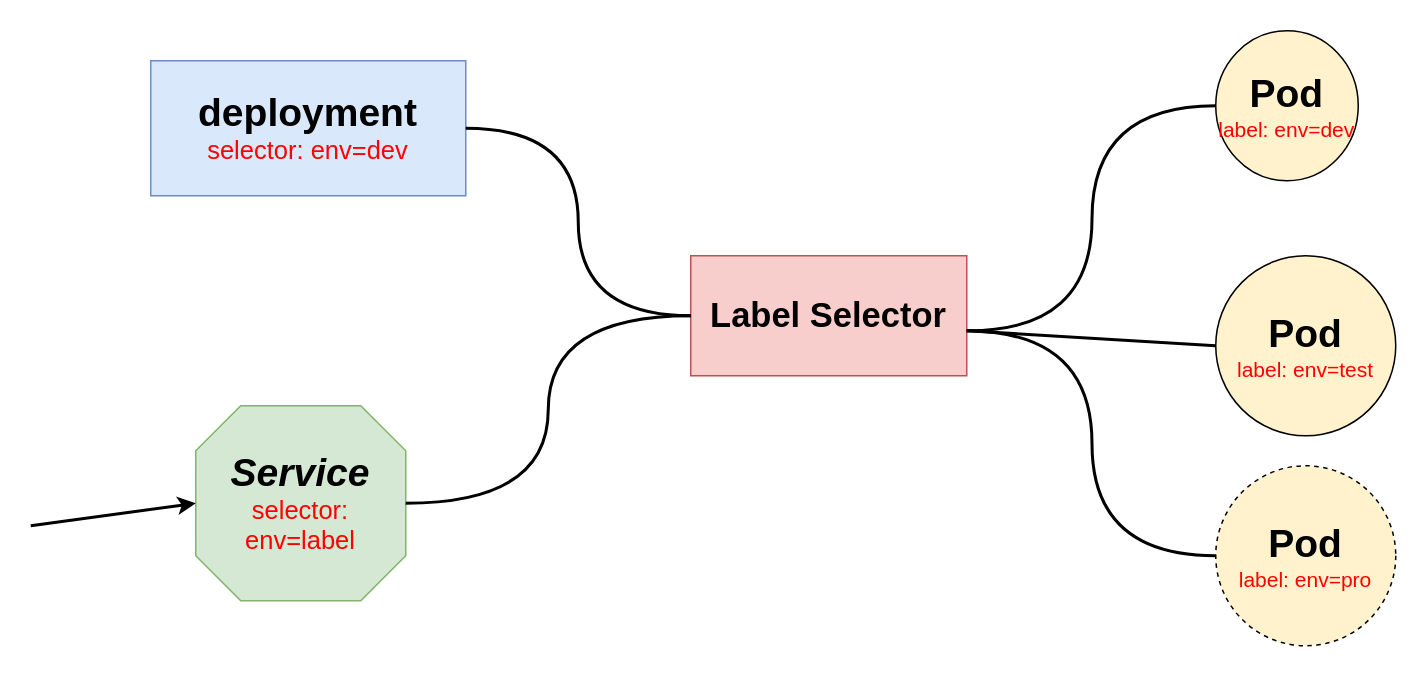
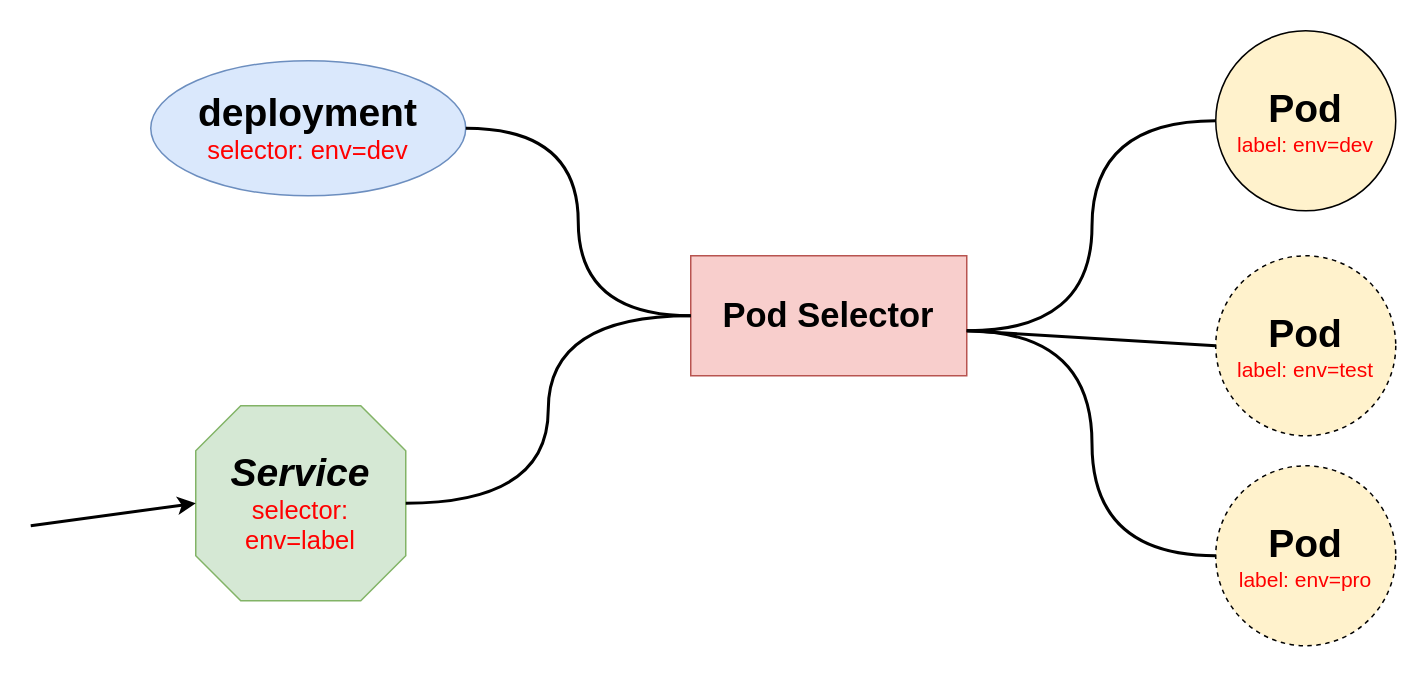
node "Pod label: env=dev": size 143x150 -> 180x180
node "deployment selector: env=dev": shape rectangle -> ellipse
node "Label Selector": label "Label Selector" -> "Pod Selector"
node "Pod label: env=test": style solid -> dashed
